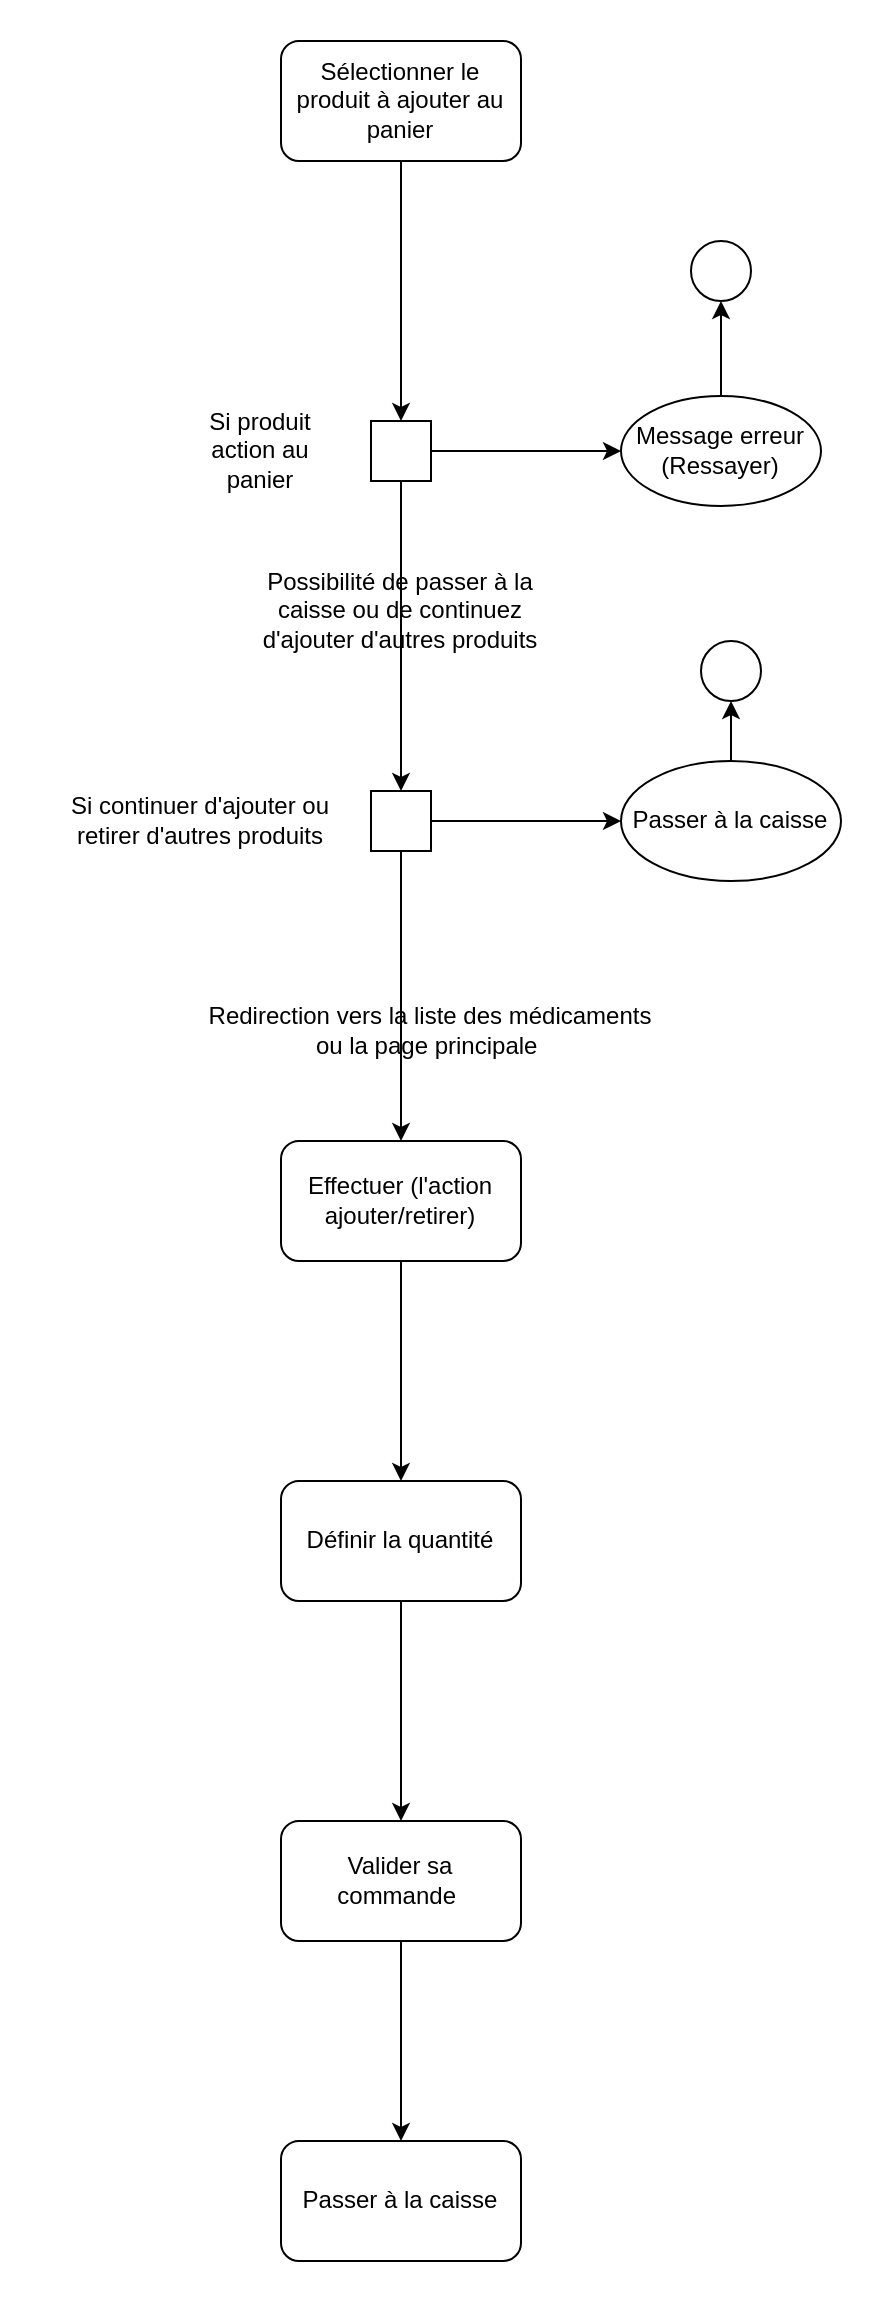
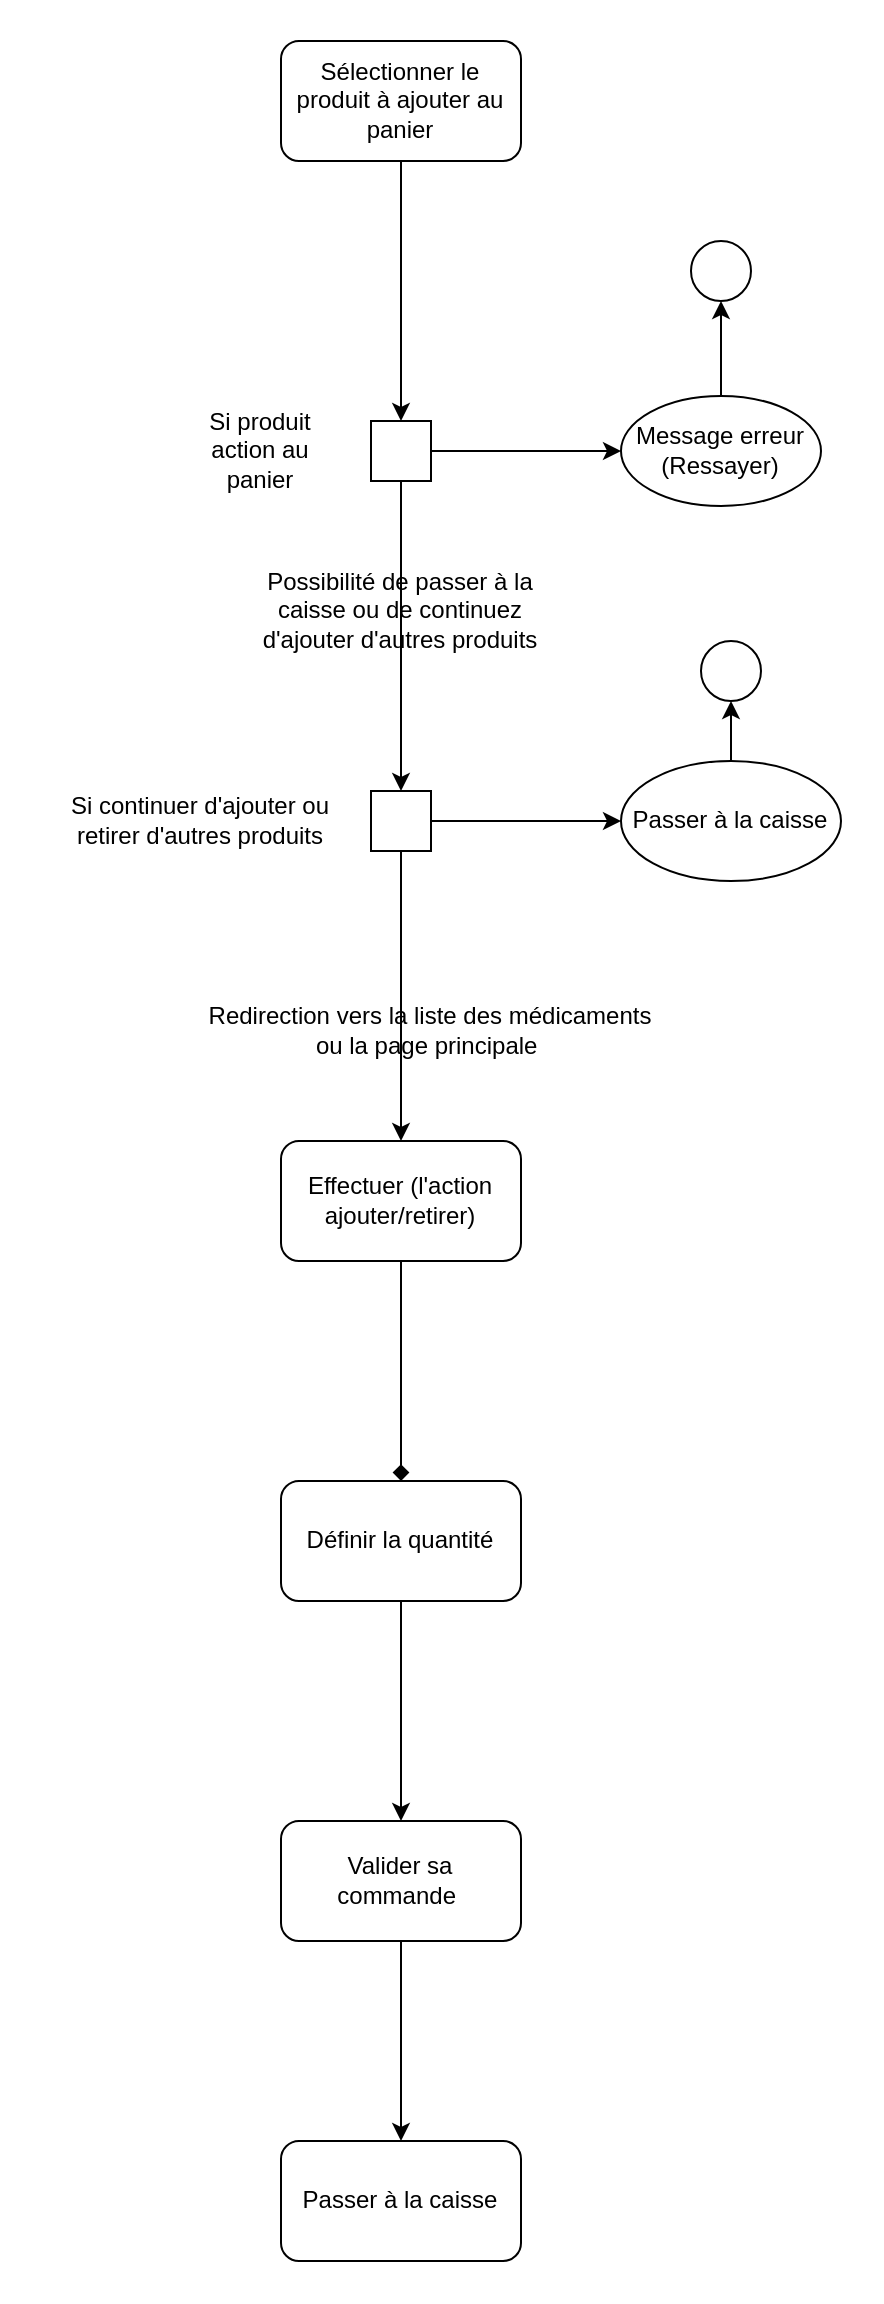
edge "Effectuer (l'action ajouter/retirer)" -> "Définir la quantité": arrowhead classic -> diamond
